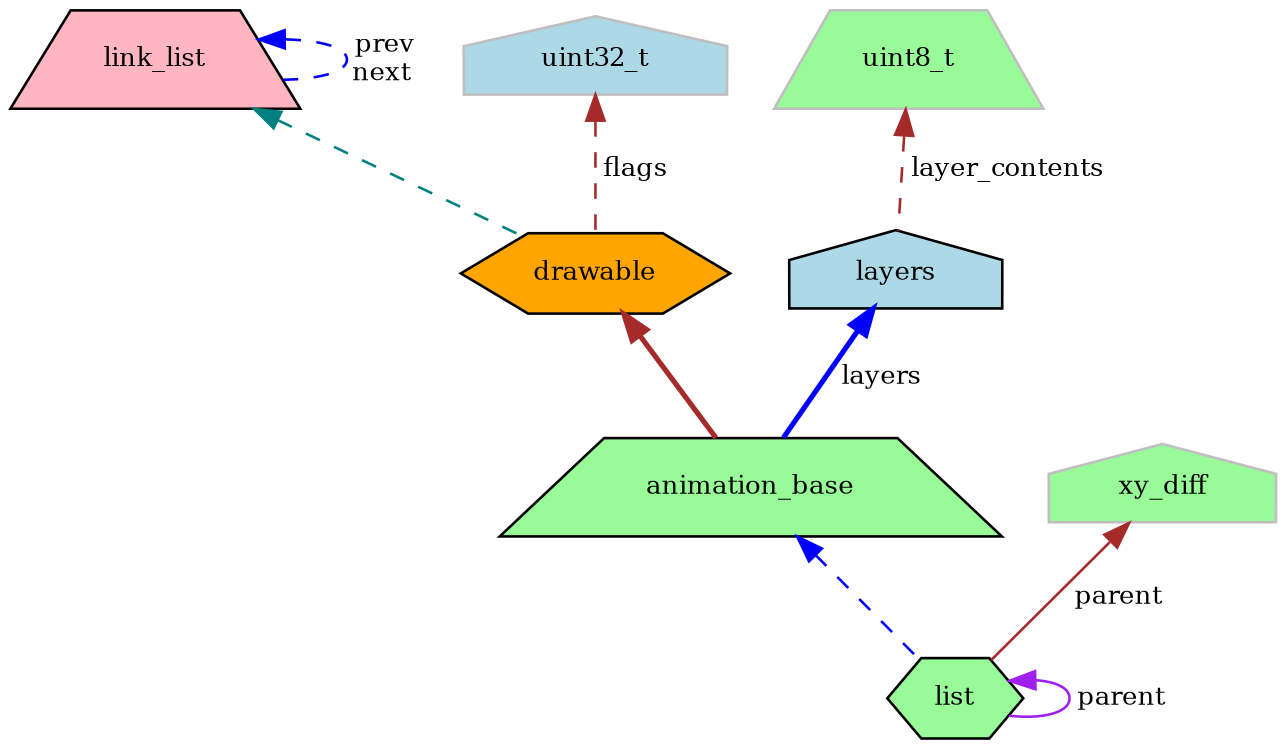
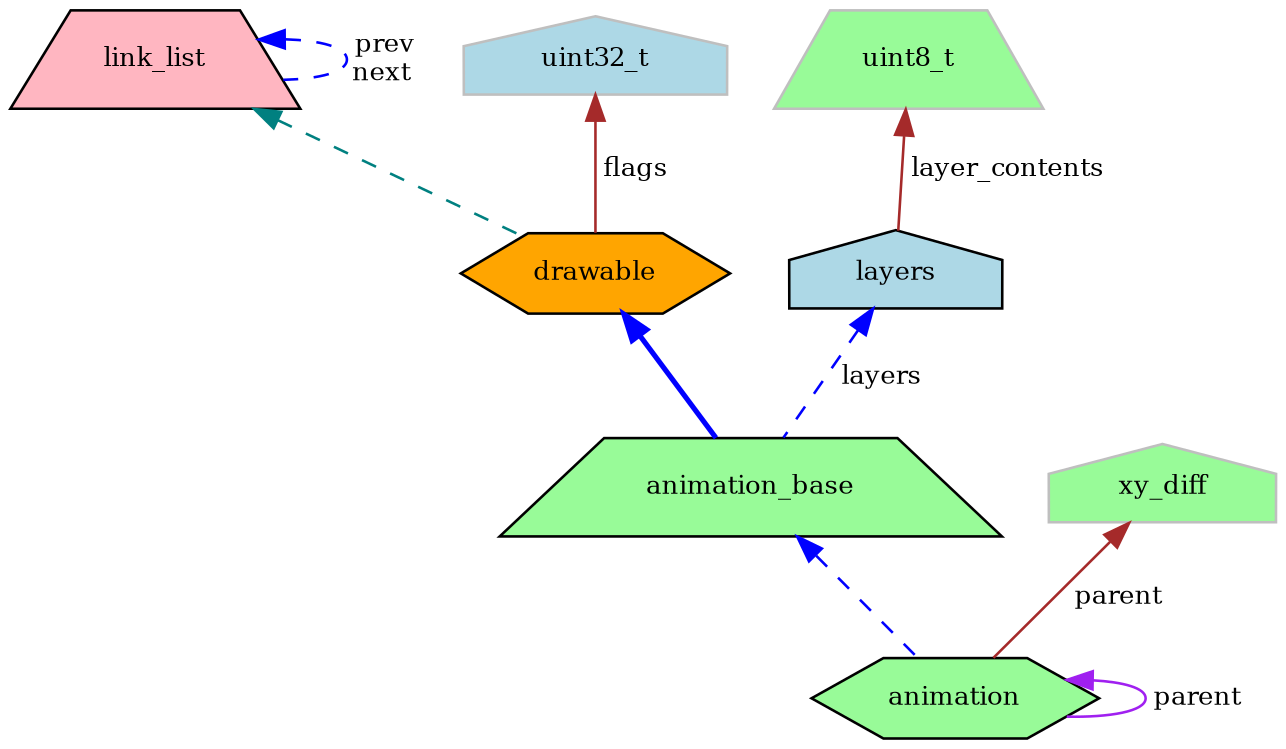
edge "drawable" -> "uint32_t": style dashed -> solid
edge "layers" -> "uint8_t": style dashed -> solid
edge "animation_base" -> "layers": style bold -> dashed
edge "animation_base" -> "drawable": color brown -> blue
node "list": label "list" -> "animation"
